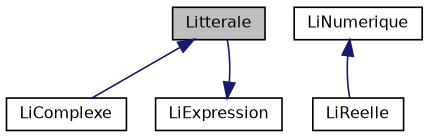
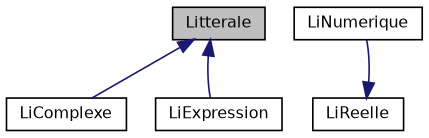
edge "Litterale" -> "LiExpression": reversed
edge "LiReelle" -> "LiNumerique": reversed
